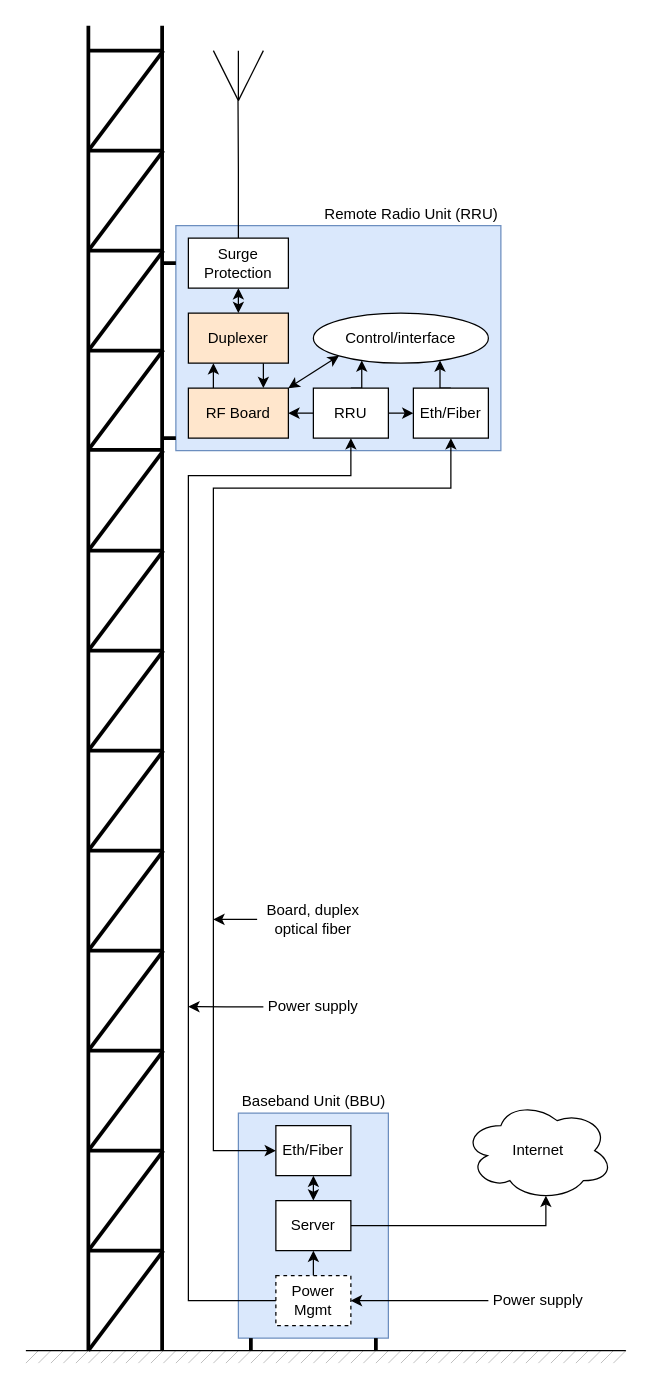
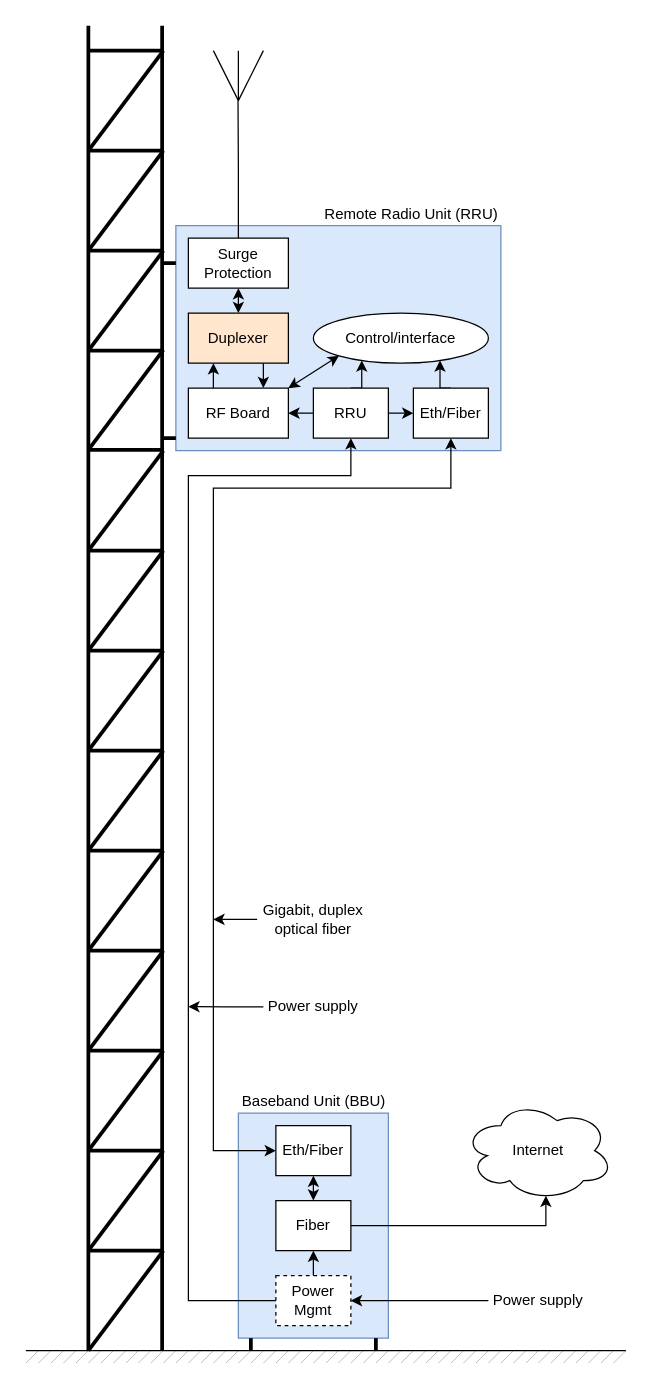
node "RF Board": fillcolor #ffe6cc -> #ffffff
node "Board, duplex optical fiber": label "Board, duplex optical fiber" -> "Gigabit, duplex optical fiber"
node "Server": label "Server" -> "Fiber"
